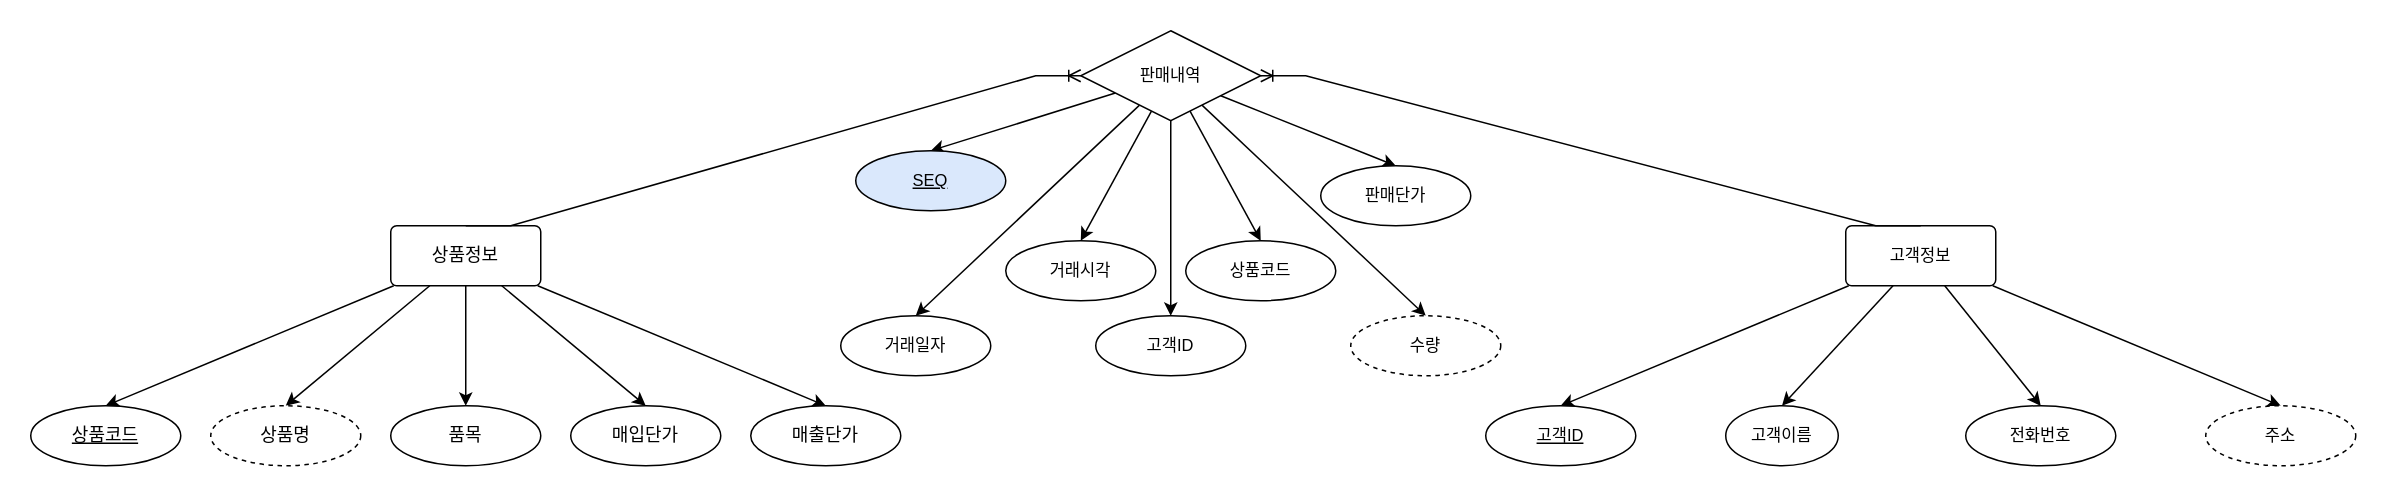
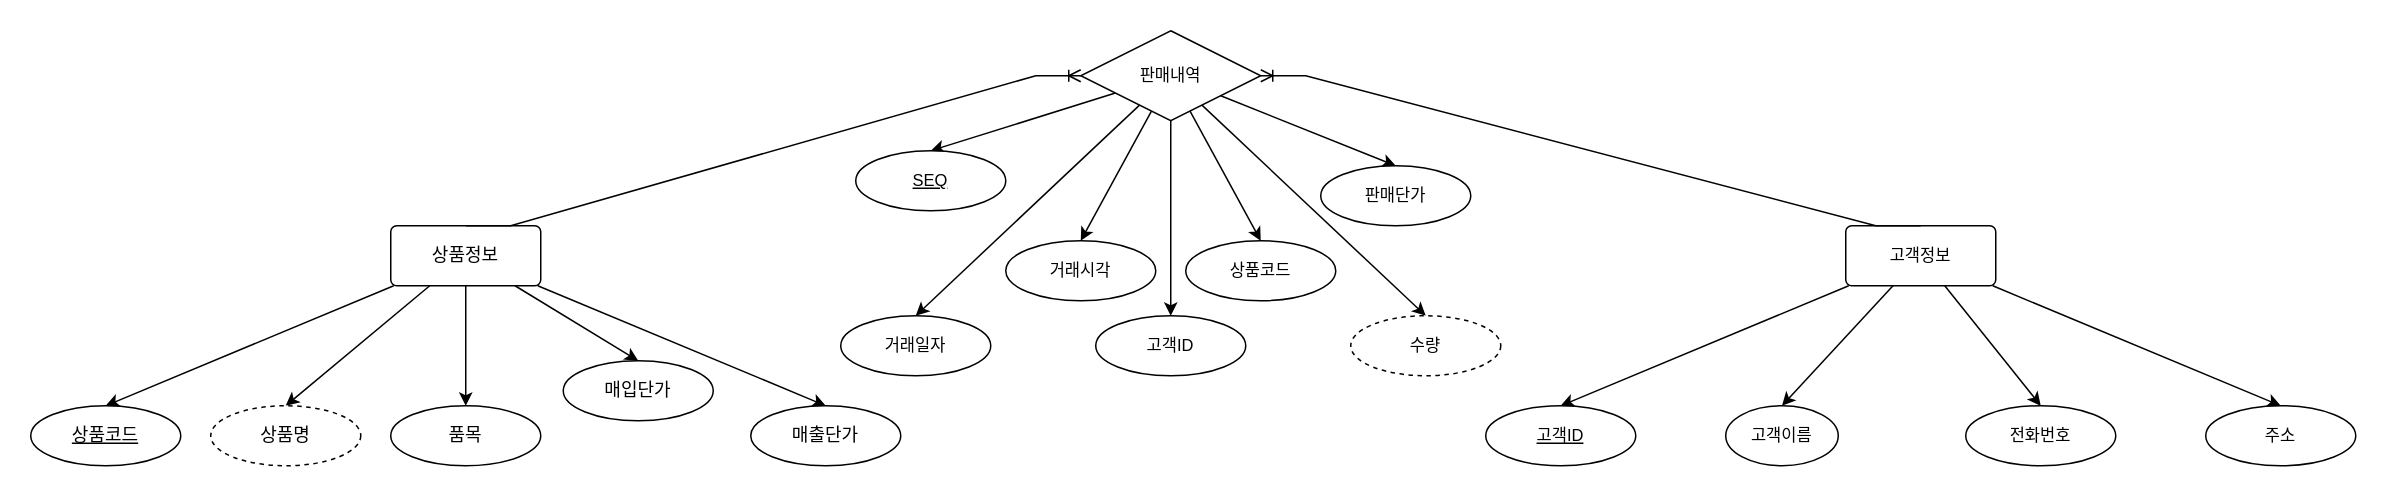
node "SEQ": fillcolor #dae8fc -> #ffffff
node "매입단가": moved (646, 436) -> (638, 391)
node "주소": style dashed -> solid
